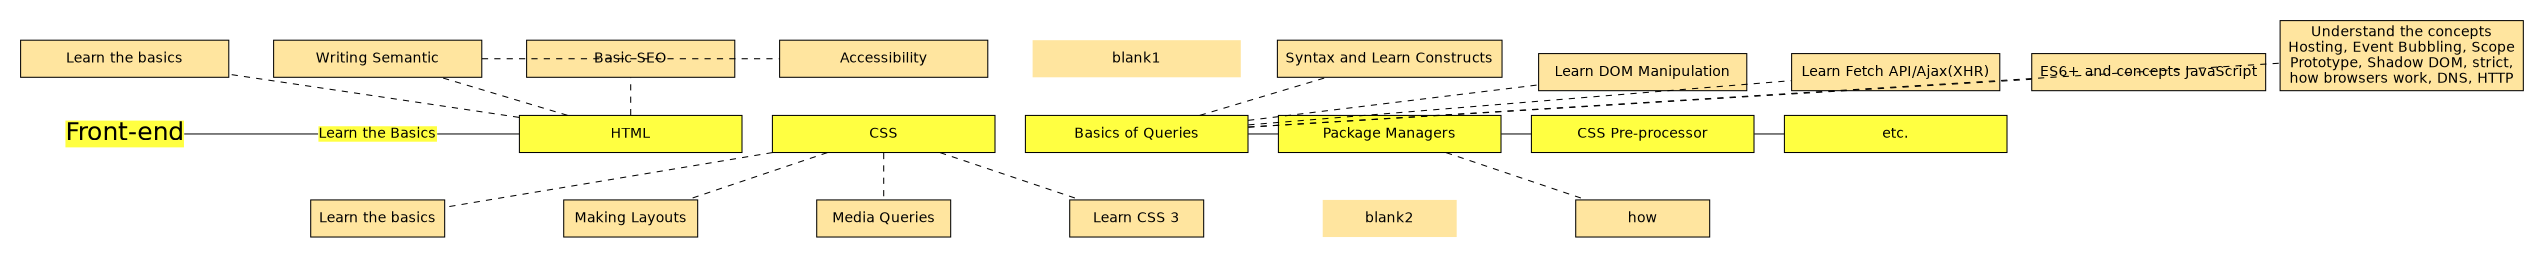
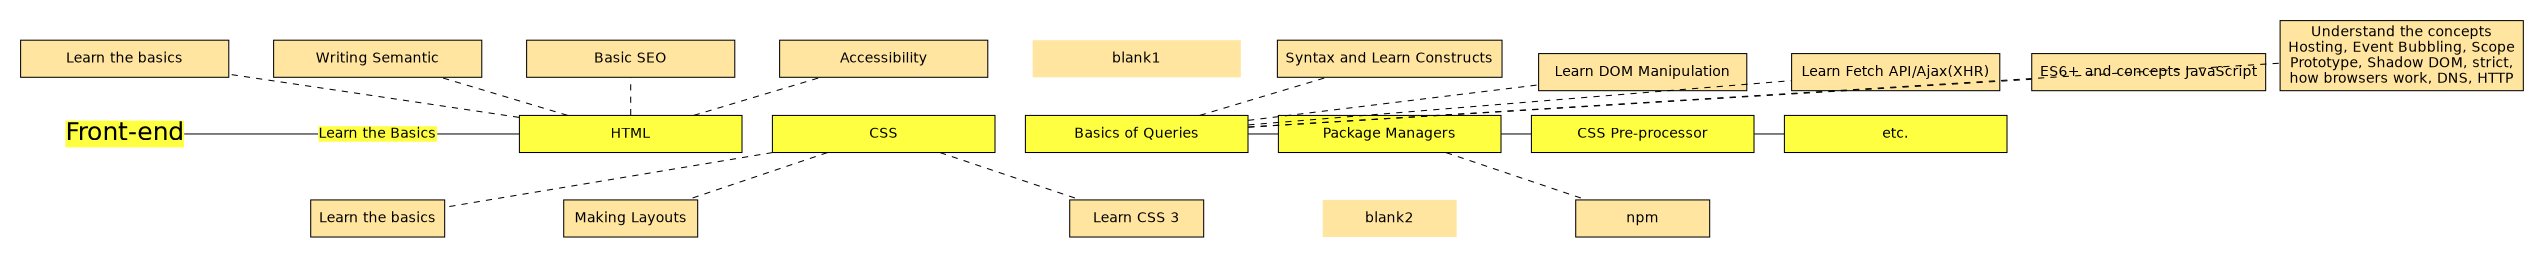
edge "Writing Semantic" -- "Accessibility": now "HTML" -- "Accessibility"
node "Media Queries": removed
node "how": label "how" -> "npm"
